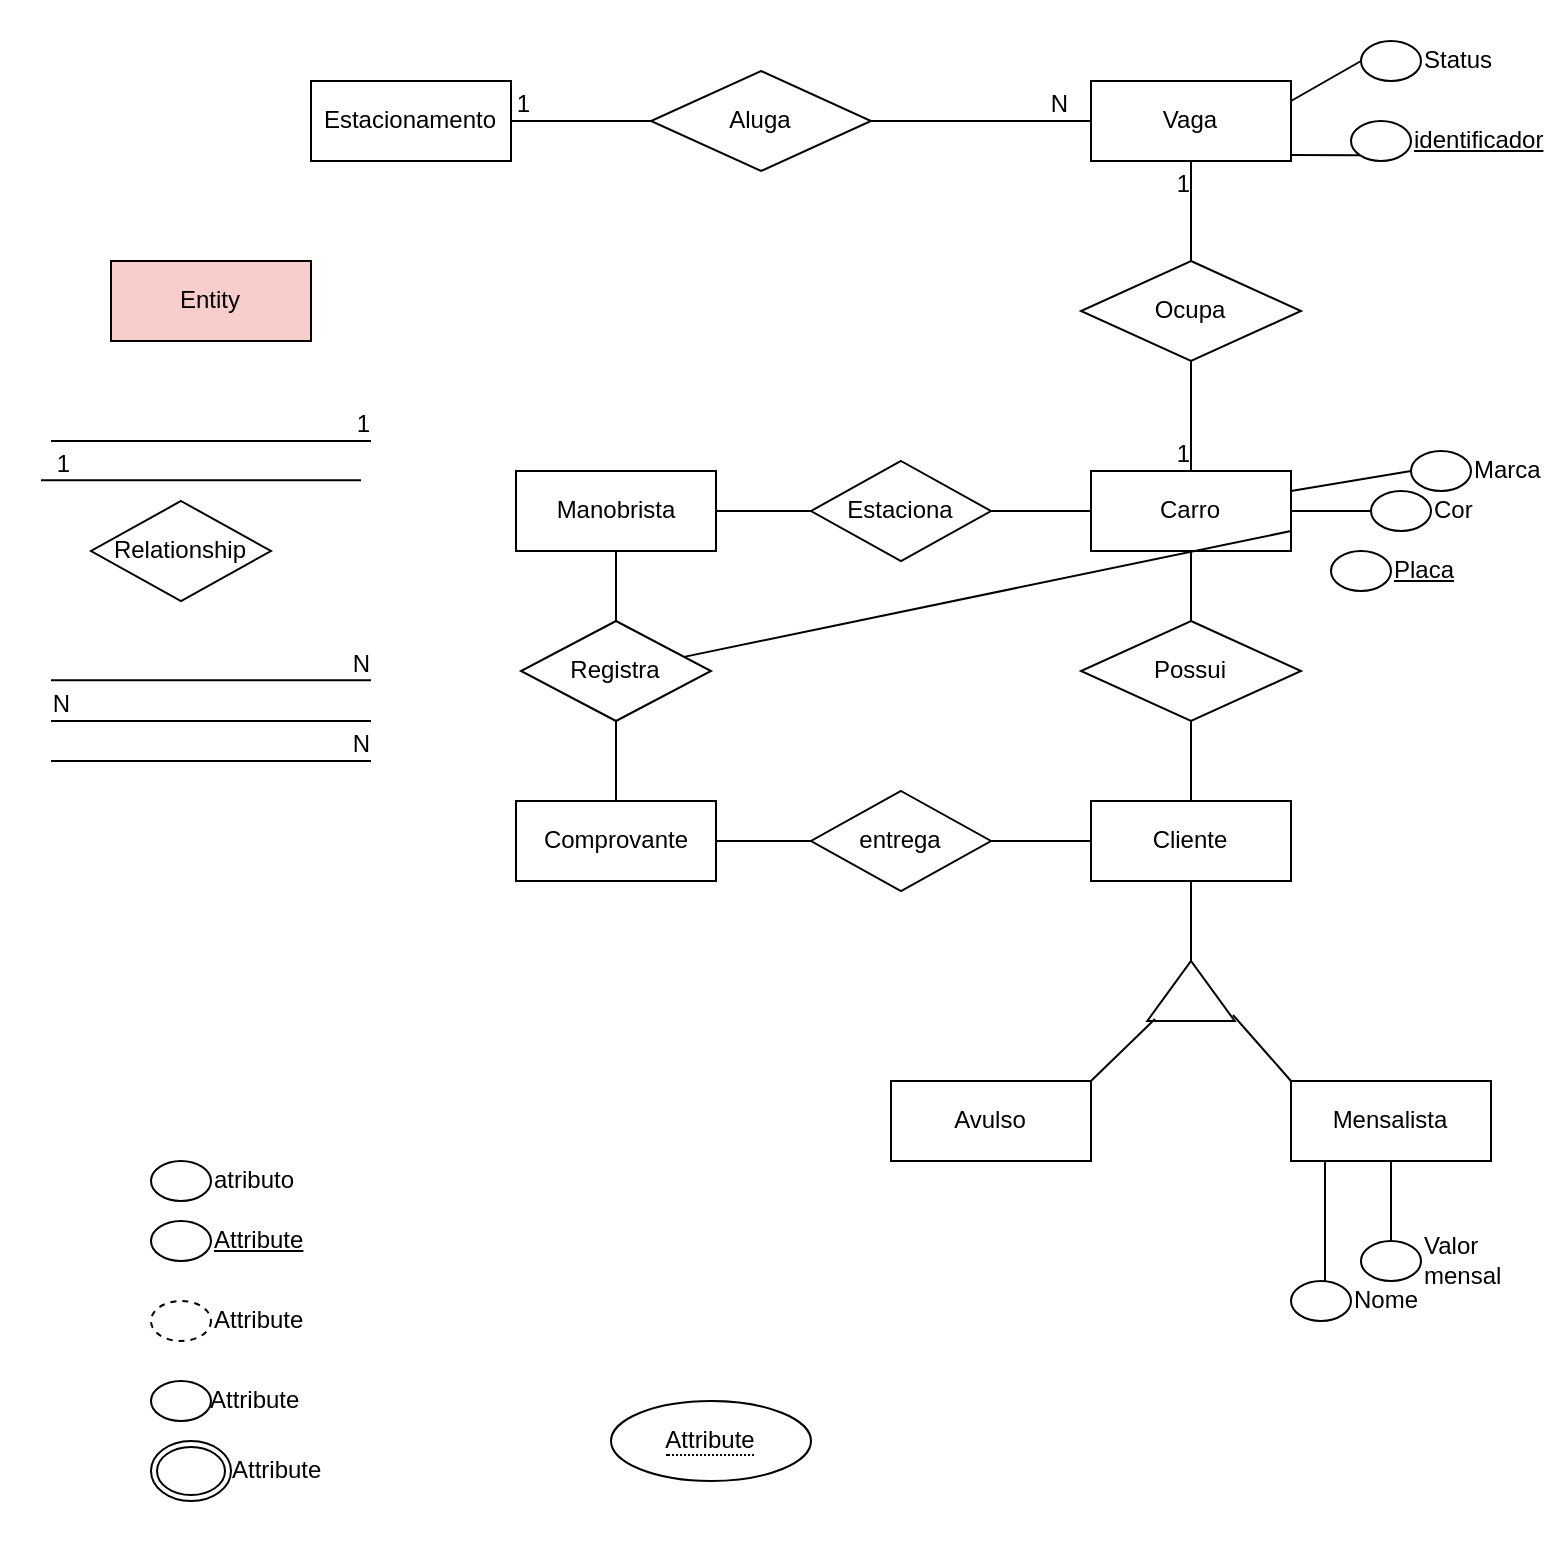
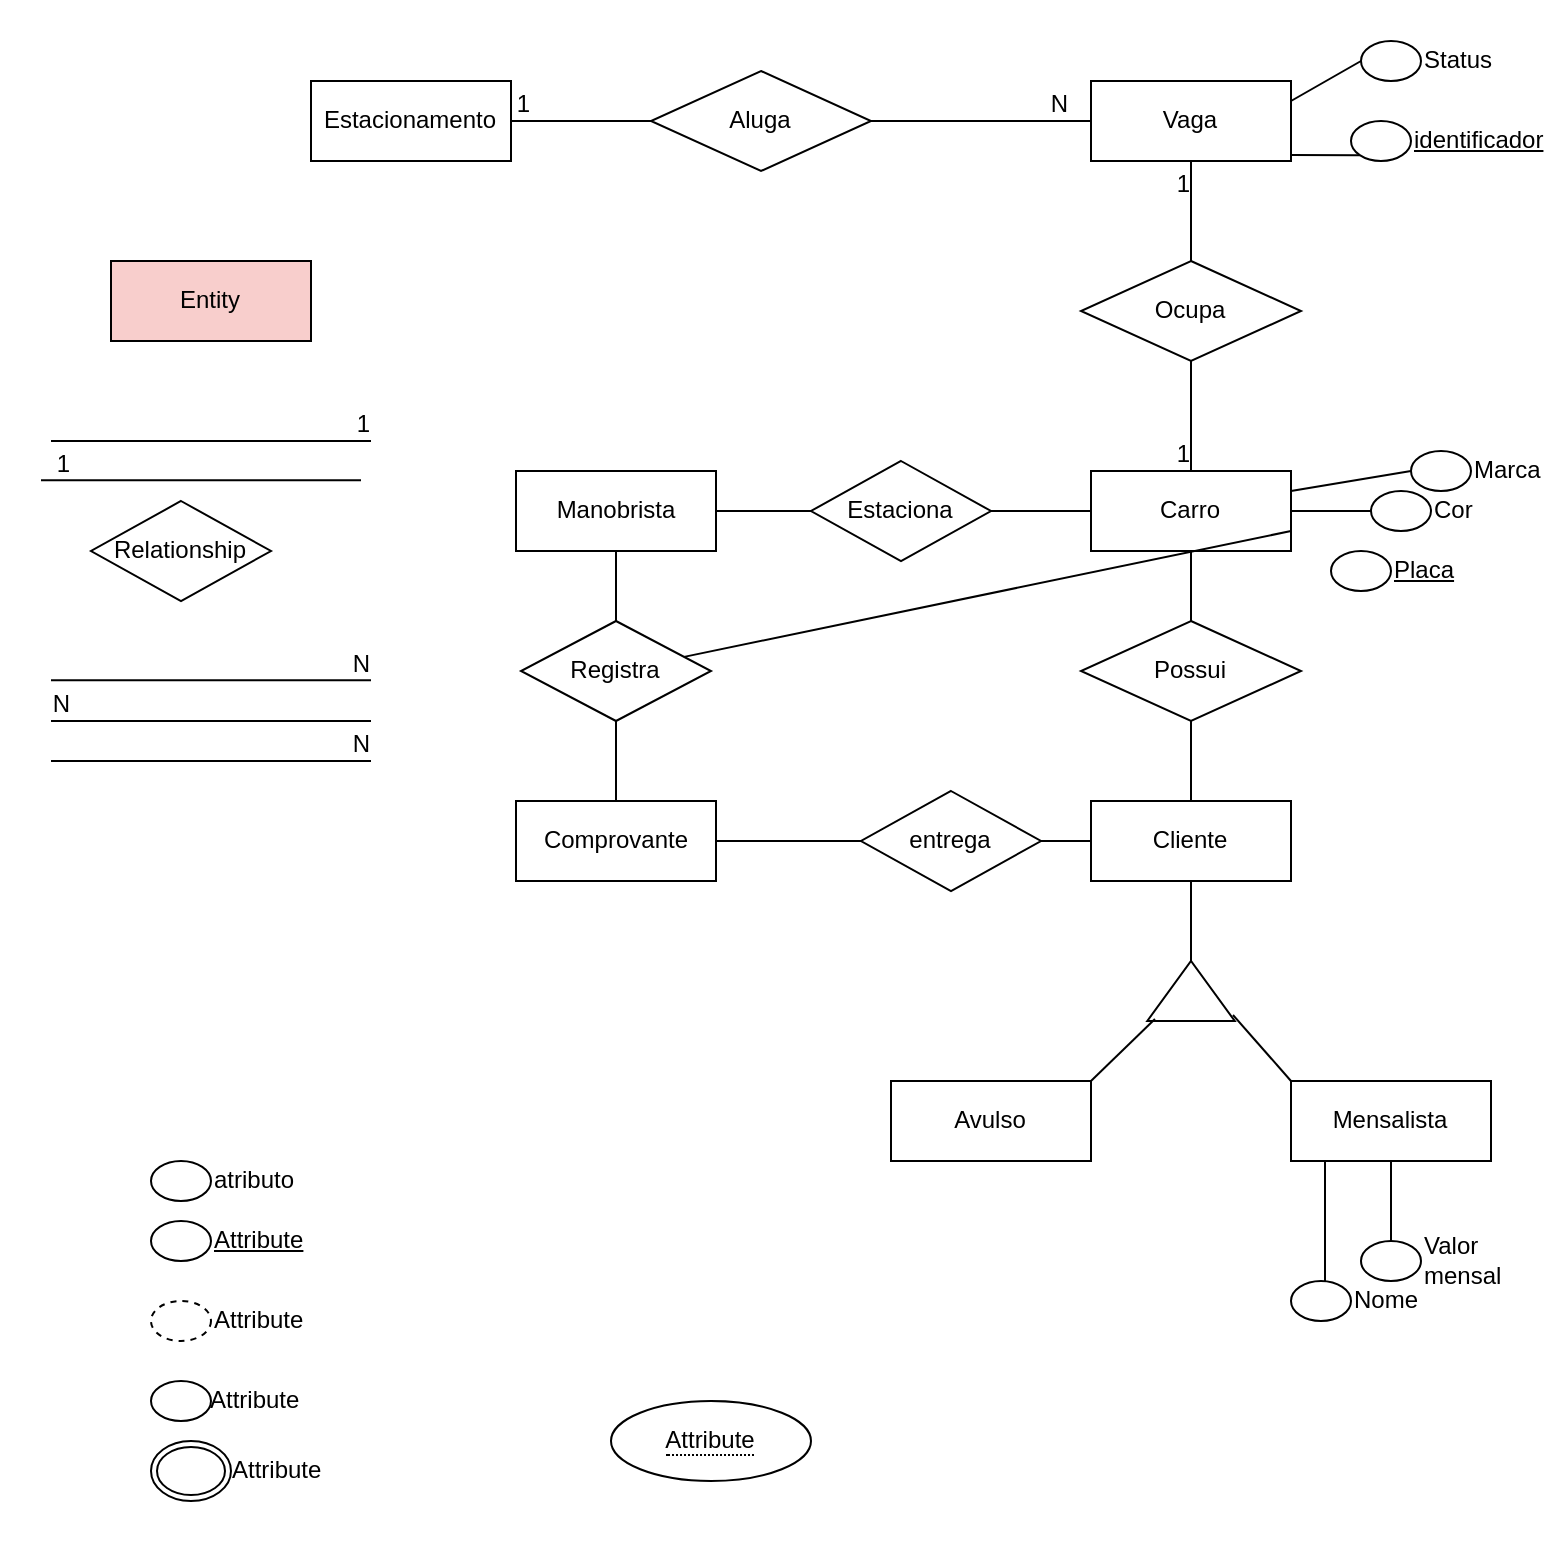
node "entrega": moved (901, 841) -> (951, 841)
